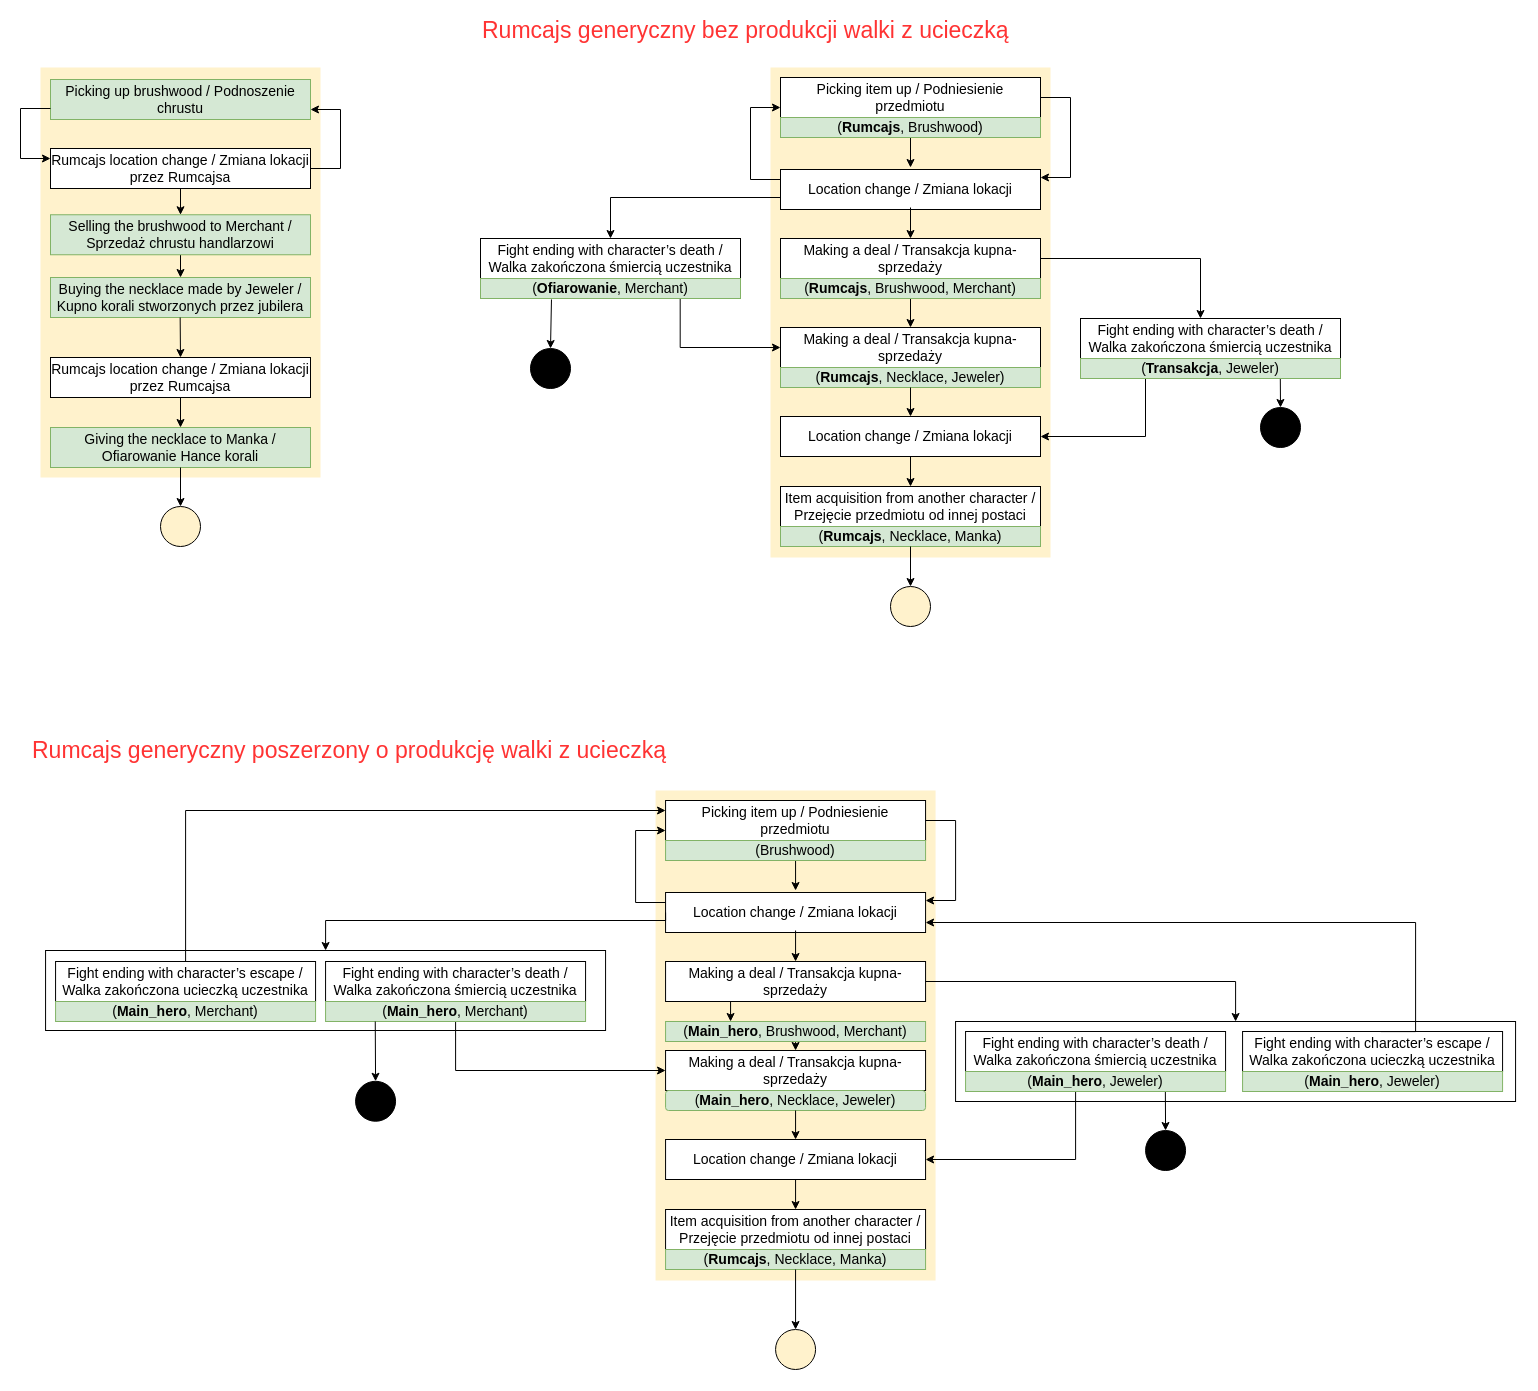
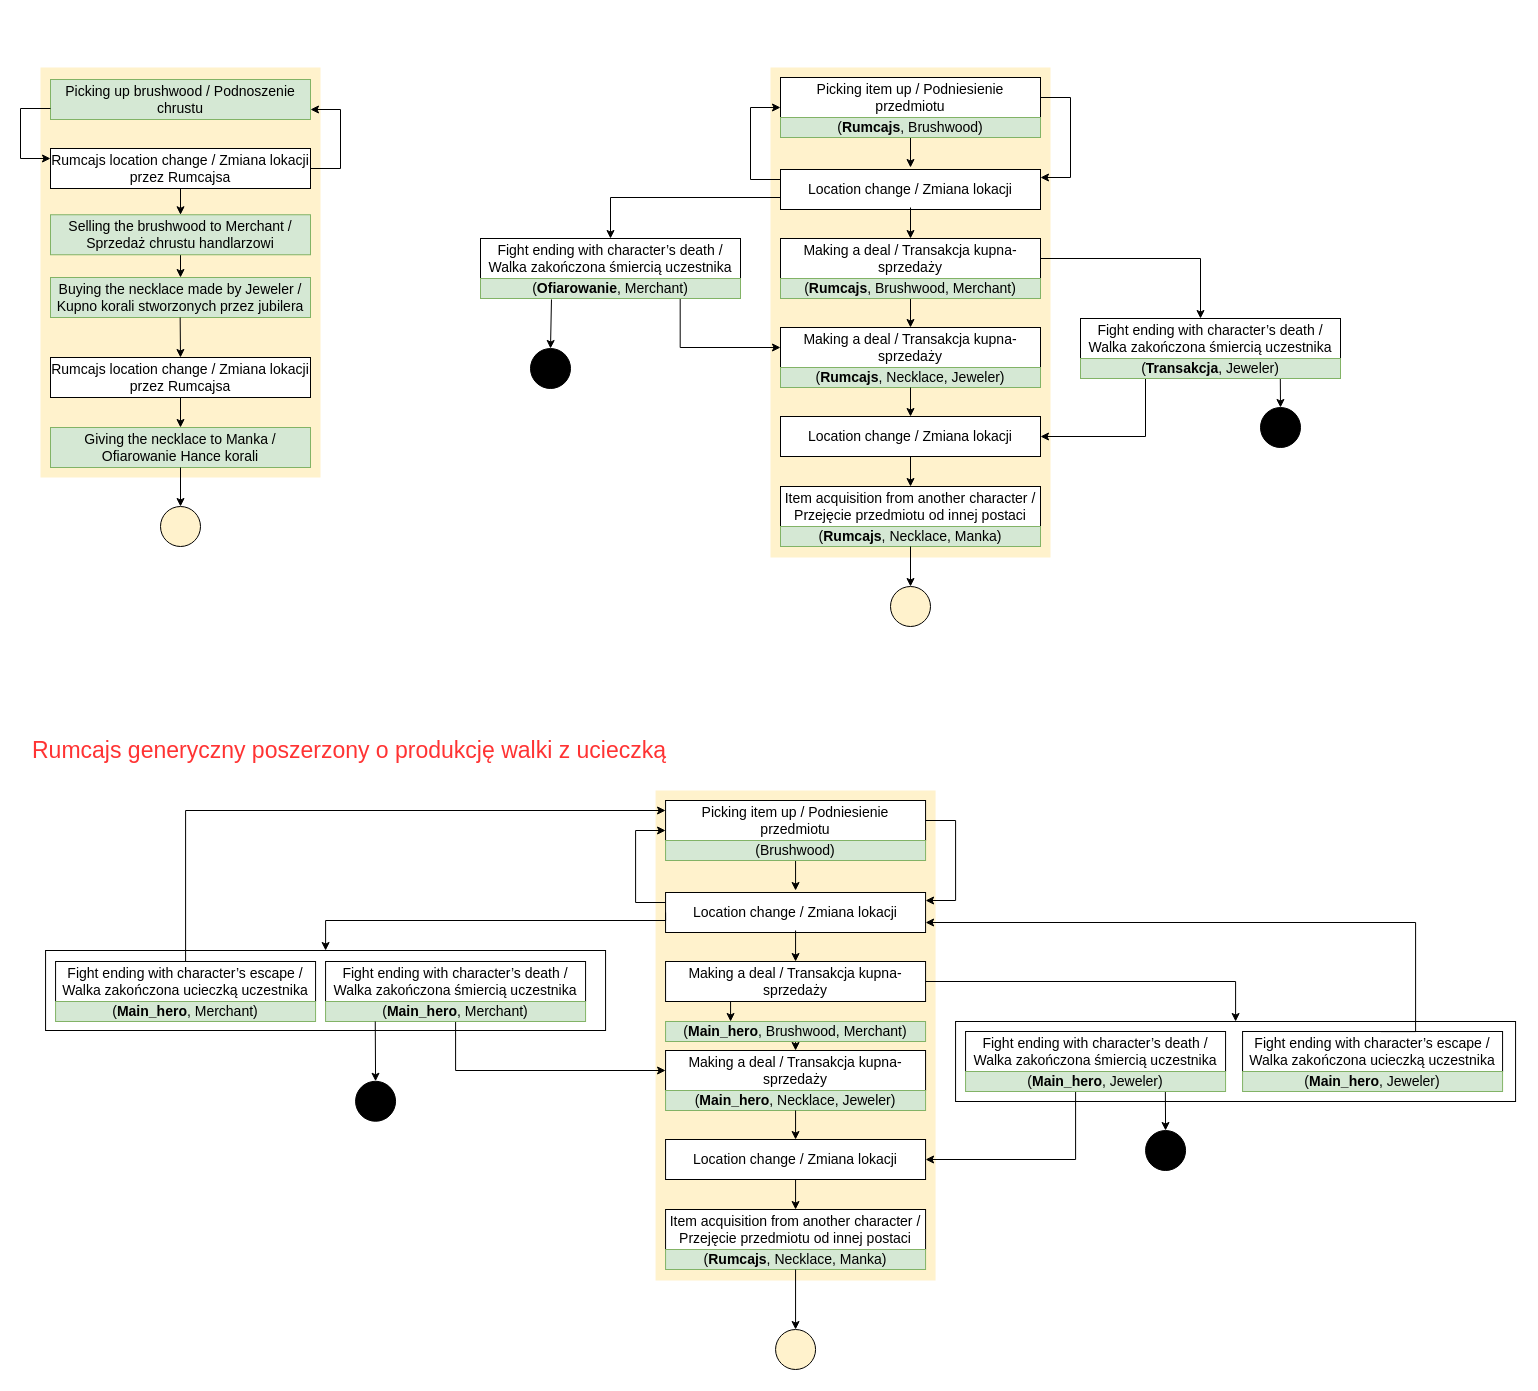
node "Rumcajs generyczny bez produkcji walki z ucieczką": removed
node "(Main_hero, Necklace, Jeweler)": shape rounded rectangle -> rectangle
